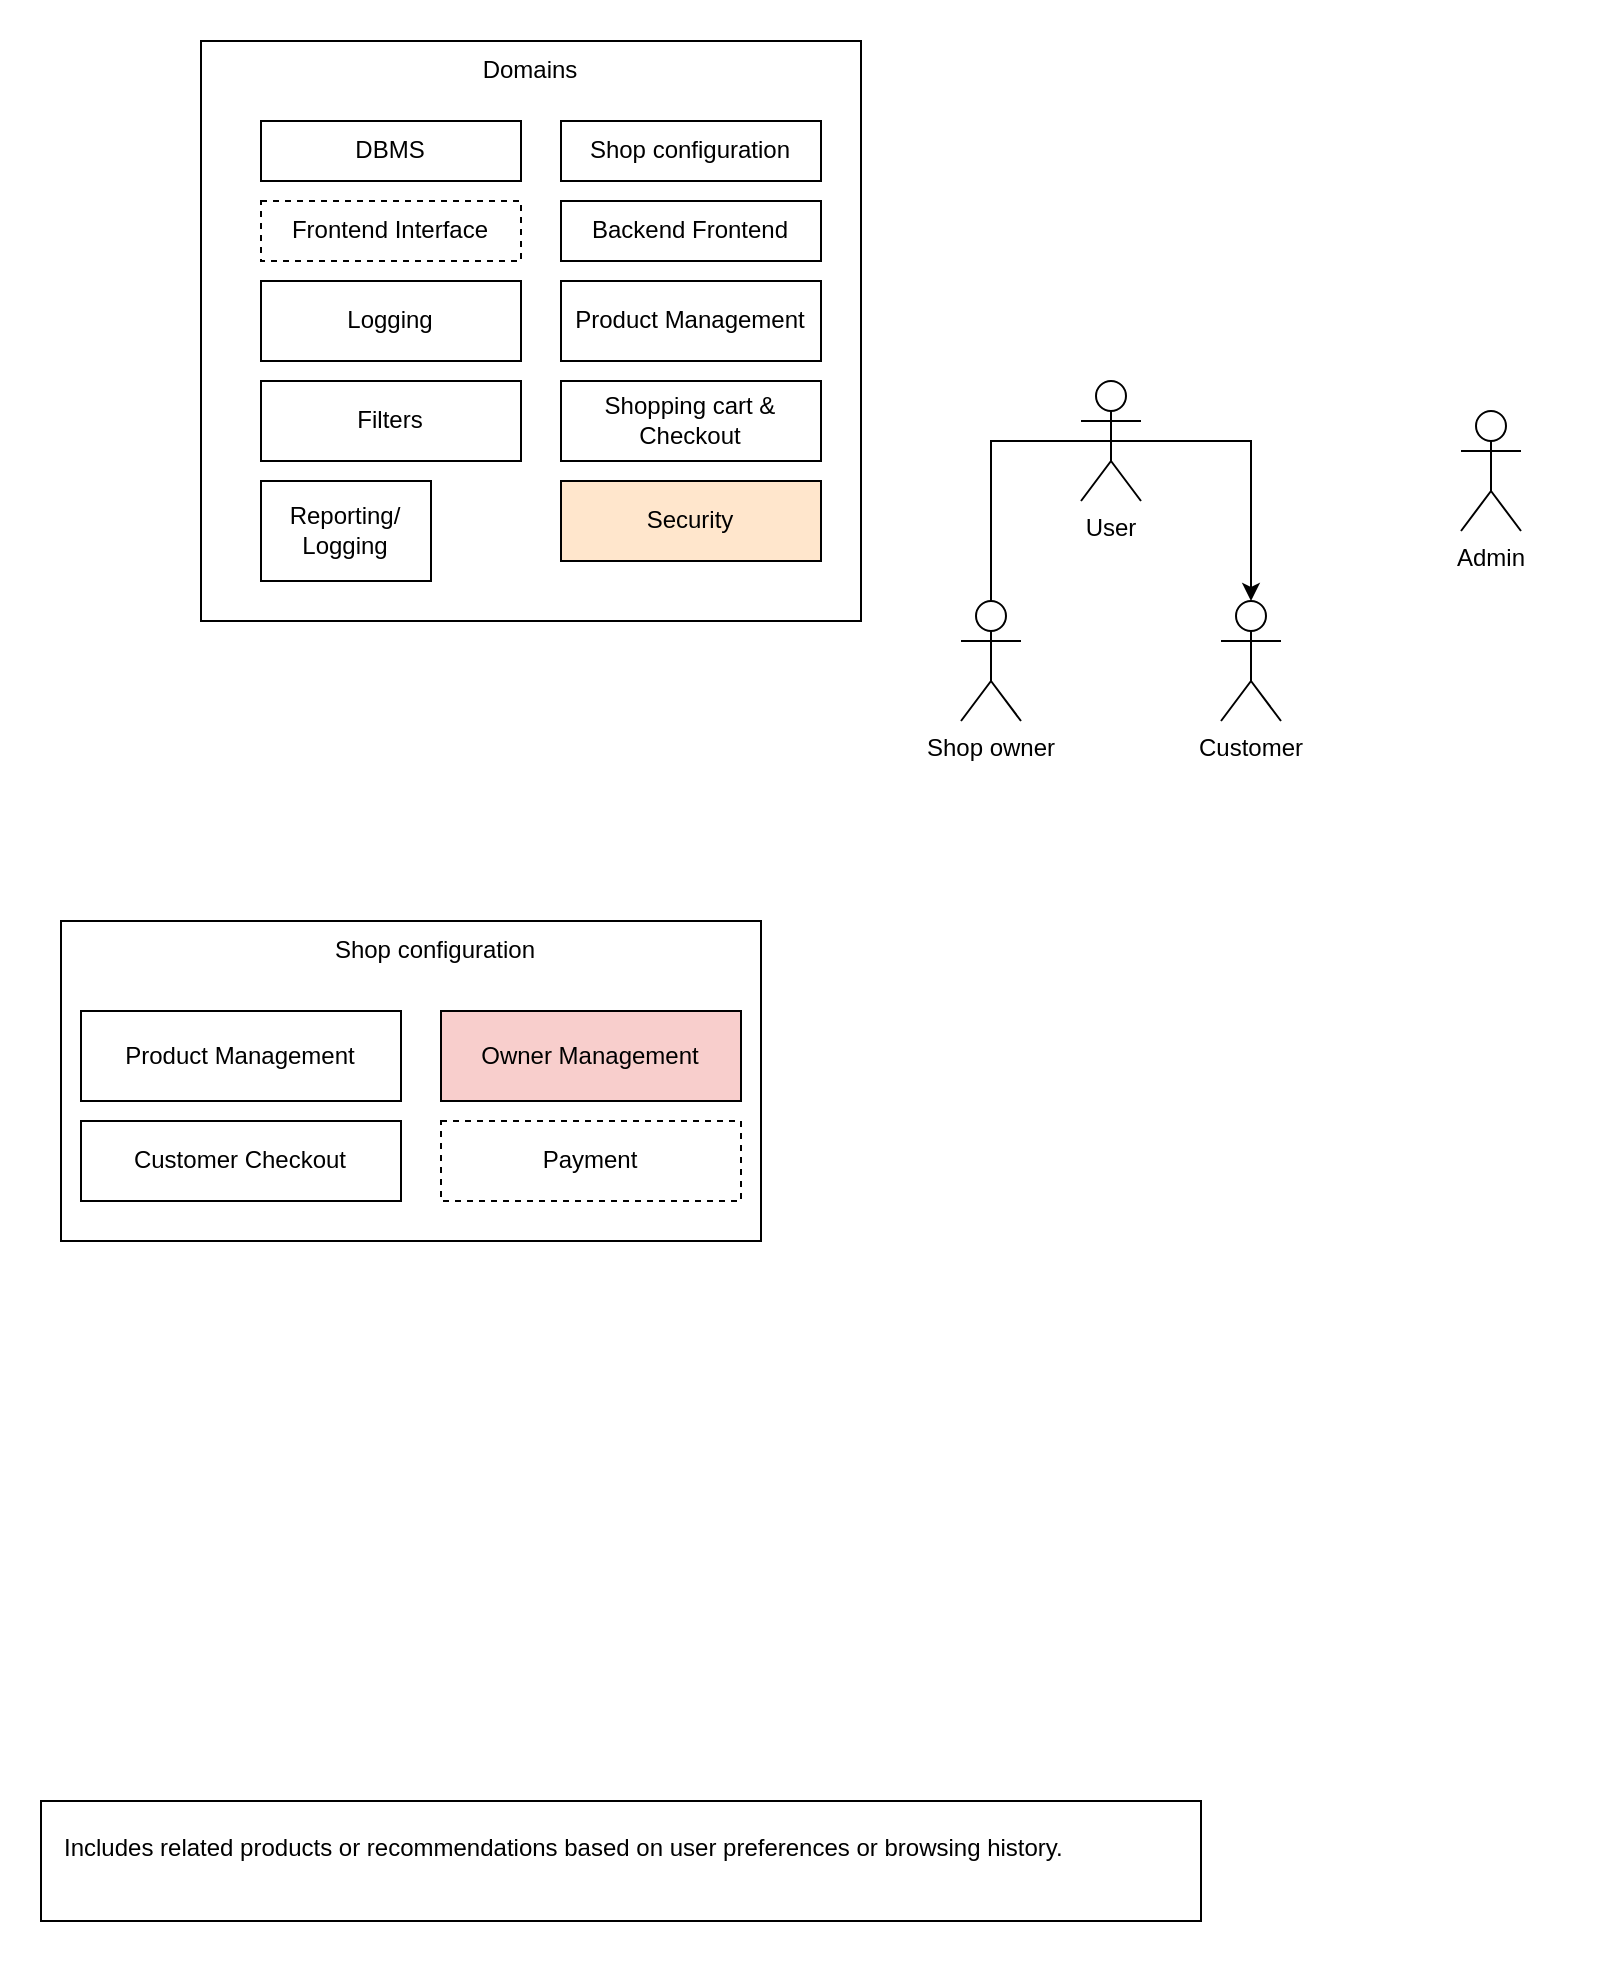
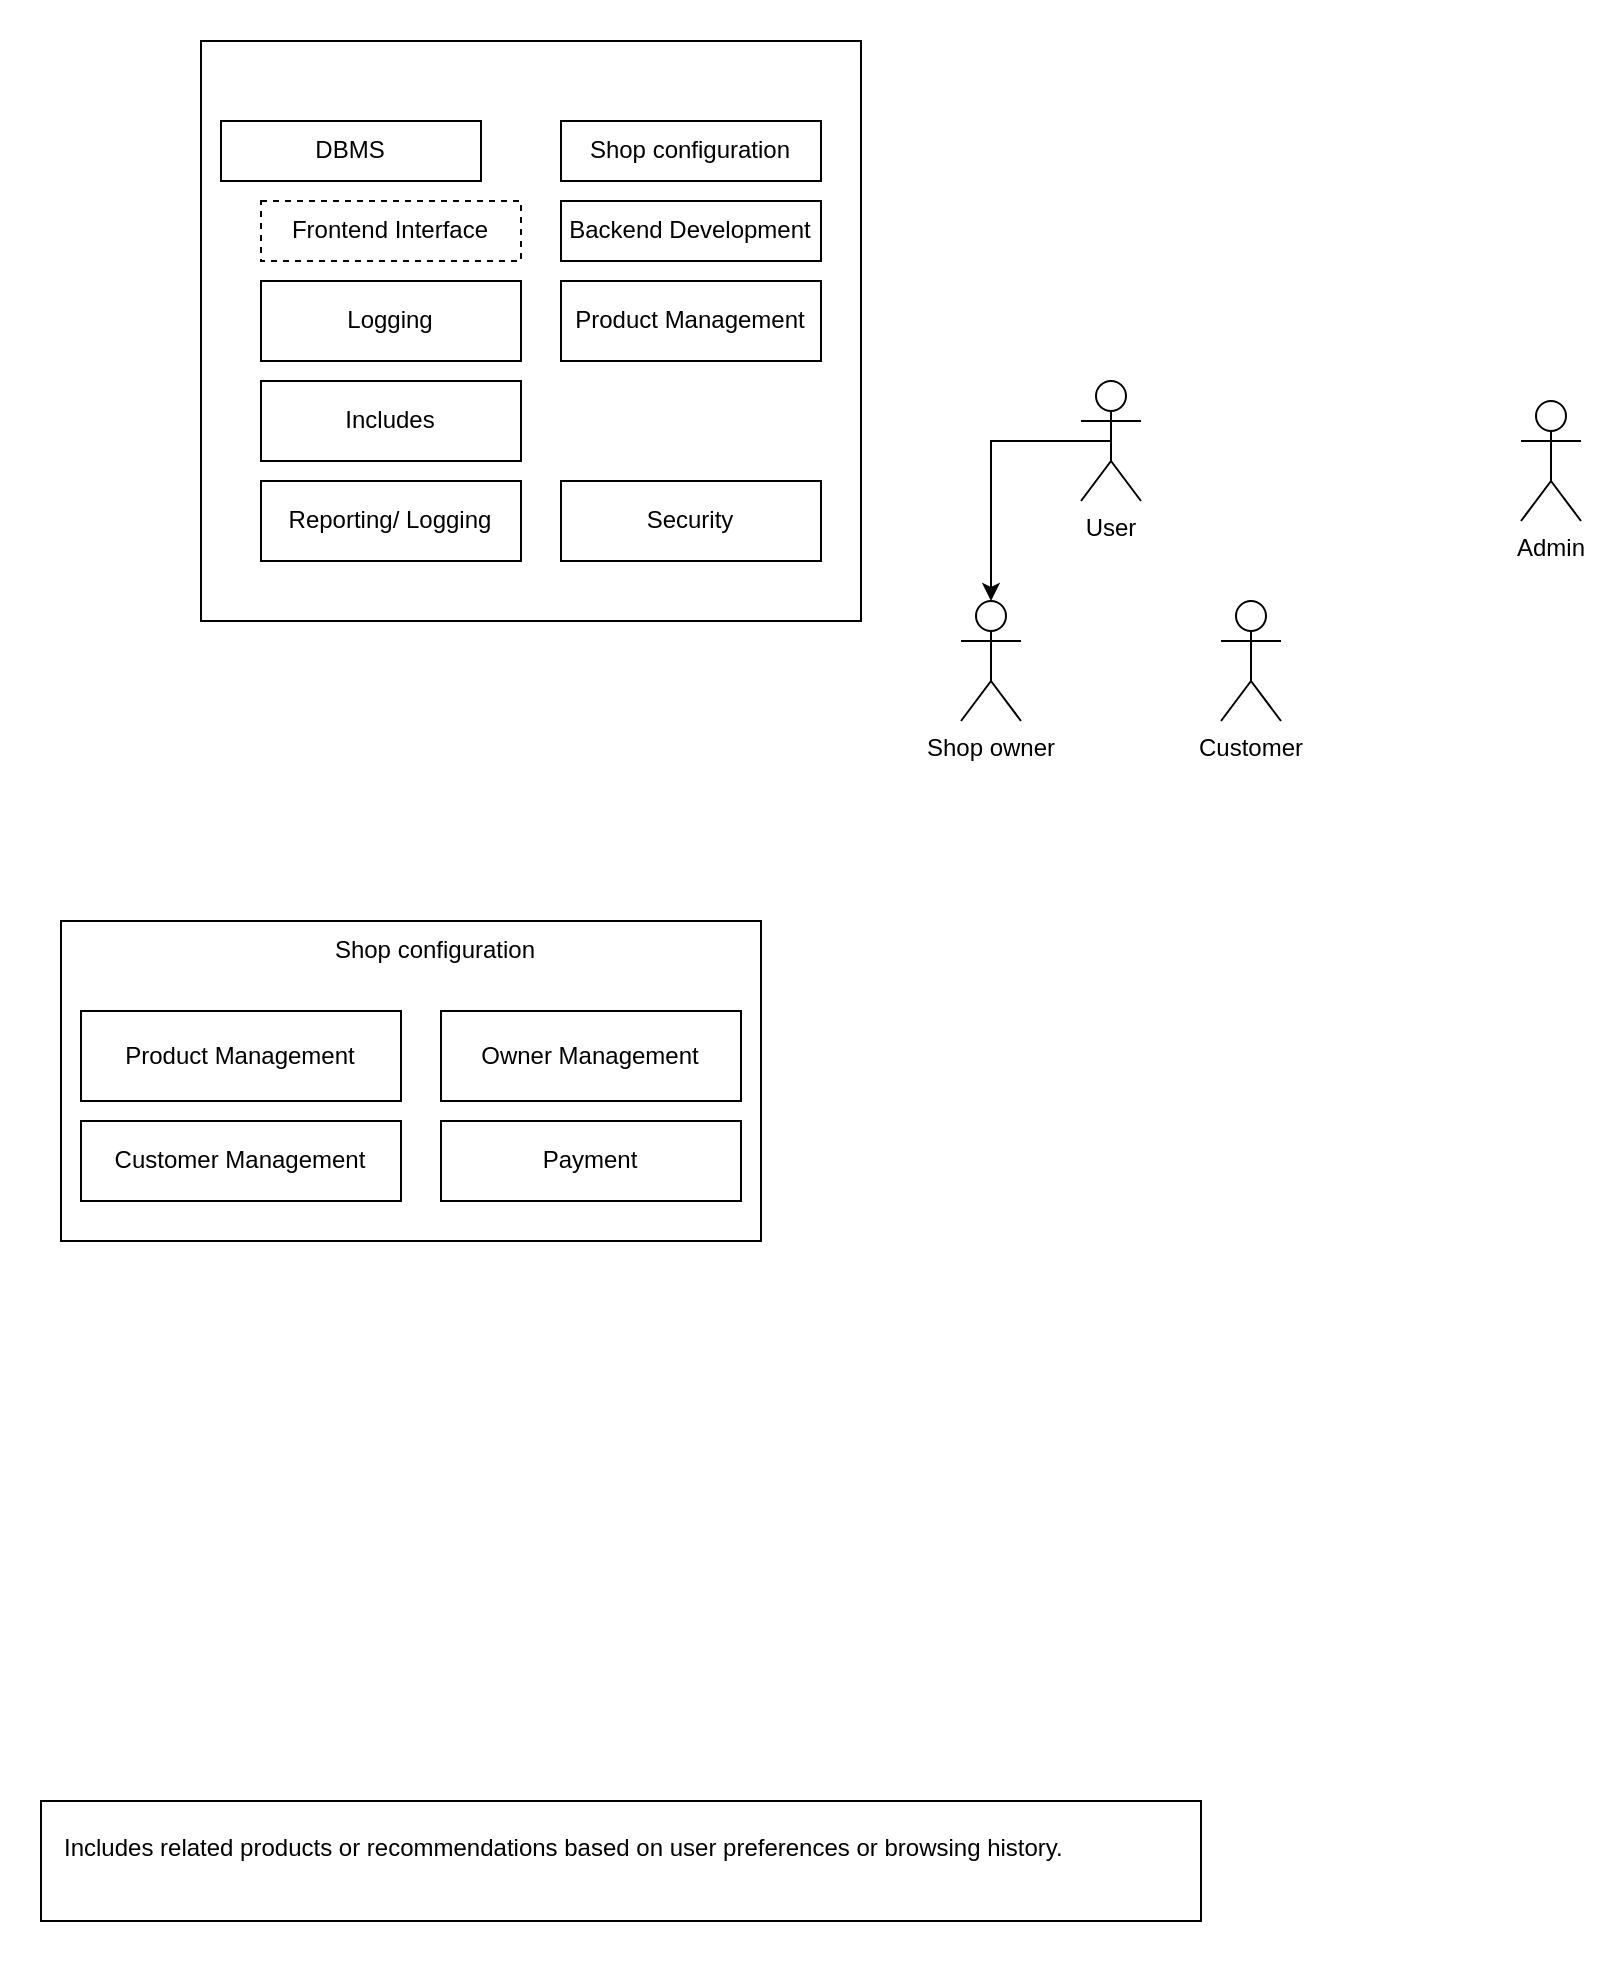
node "Domains": removed
node "DBMS": moved (391, 151) -> (351, 151)
node "Backend Frontend": label "Backend Frontend" -> "Backend Development"
node "Filters": label "Filters" -> "Includes"
node "Shopping cart & Checkout": removed
edge "User" -> "Customer": removed
node "Admin": moved (1491, 471) -> (1551, 461)
node "Security": fillcolor #ffe6cc -> #ffffff
node "Reporting/ Logging": size 170x100 -> 260x80
edge "User" -- "Shop owner": arrowhead none -> classic
node "Owner Management": fillcolor #f8cecc -> #ffffff
node "Customer Checkout": label "Customer Checkout" -> "Customer Management"
node "Payment": style dashed -> solid
